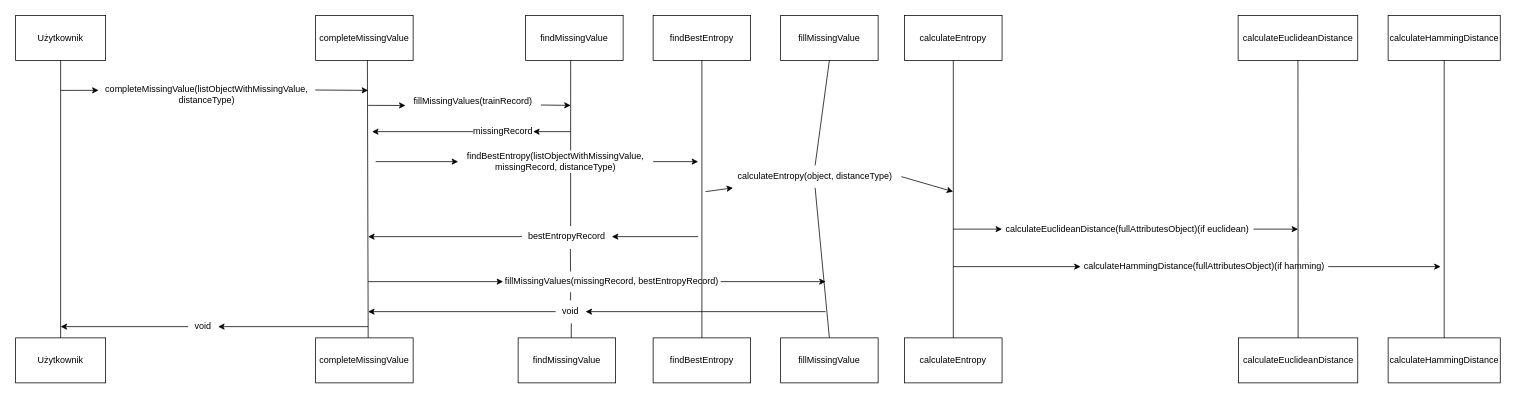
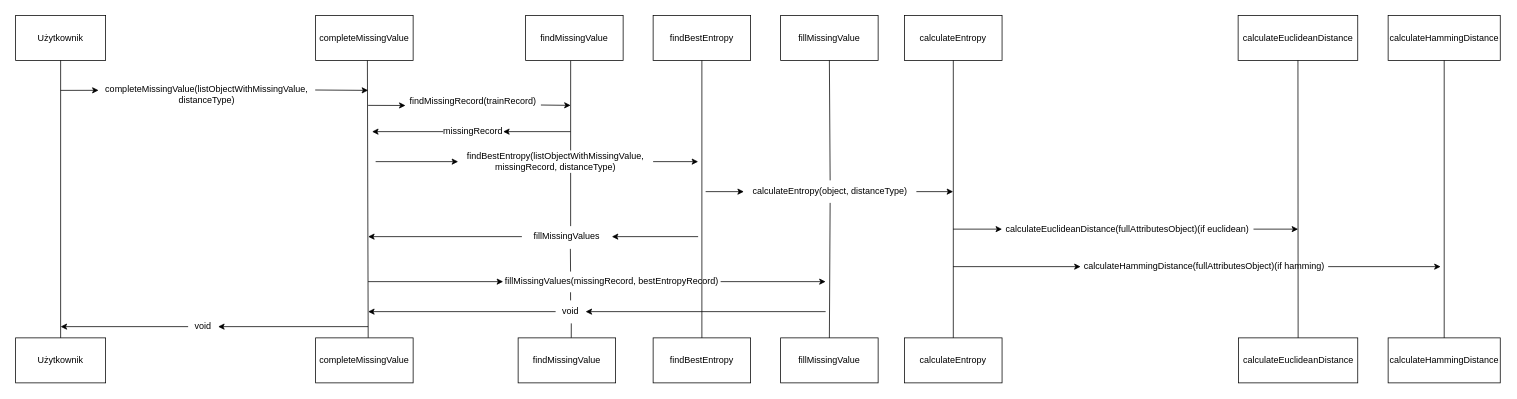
node "fillMissingValues(trainRecord)": label "fillMissingValues(trainRecord)" -> "findMissingRecord(trainRecord)"
node "missingRecord": moved (503, 132) -> (473, 132)
node "calculateEntropy(object, distanceType)": moved (815, 177) -> (830, 192)
node "bestEntropyRecord": label "bestEntropyRecord" -> "fillMissingValues"
